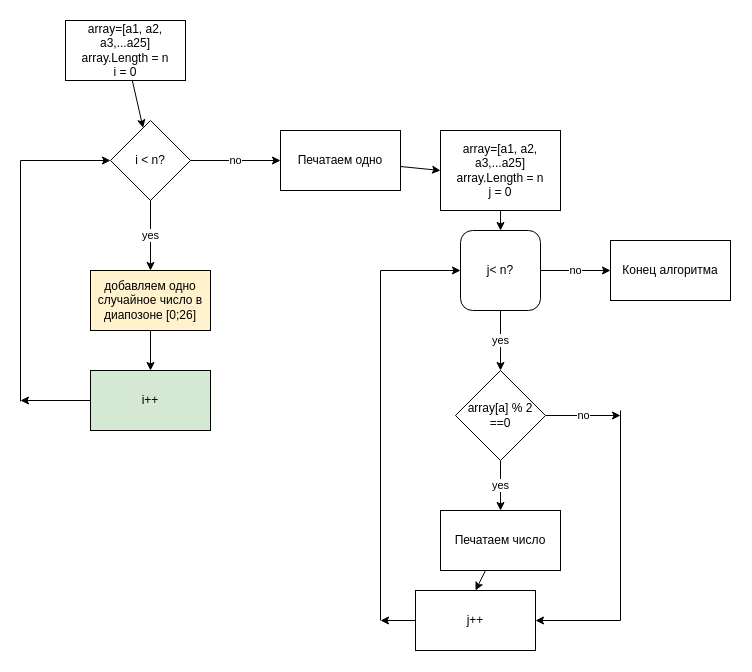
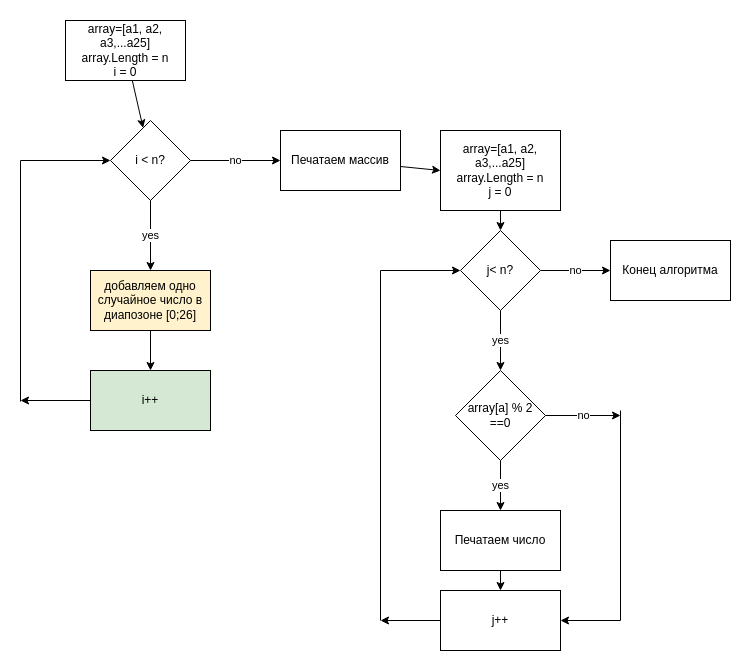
node "Печатаем одно": label "Печатаем одно" -> "Печатаем массив"
node "j< n?": shape rounded rectangle -> diamond
node "j++": moved (476, 621) -> (501, 621)
